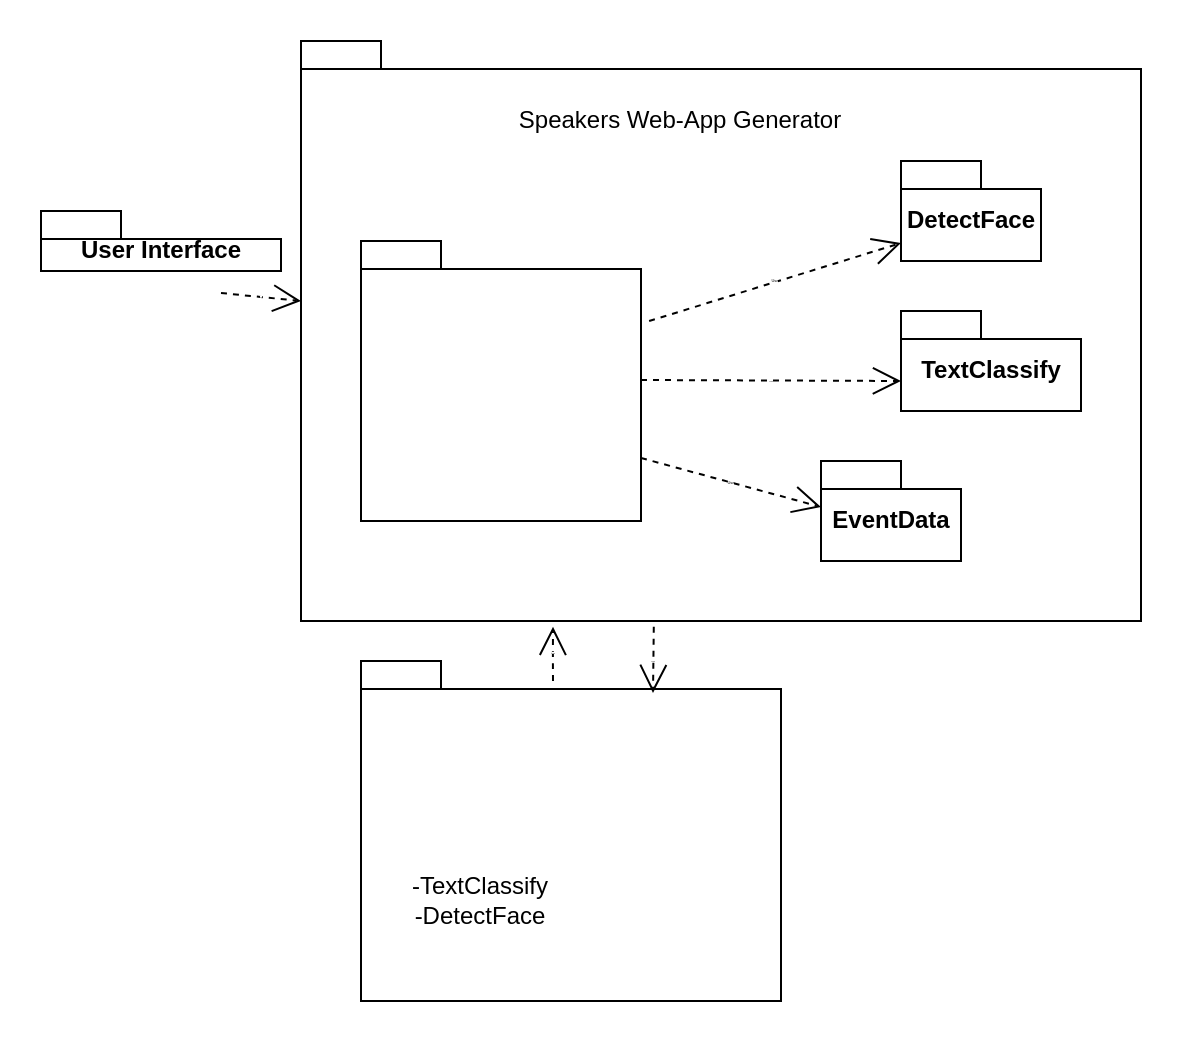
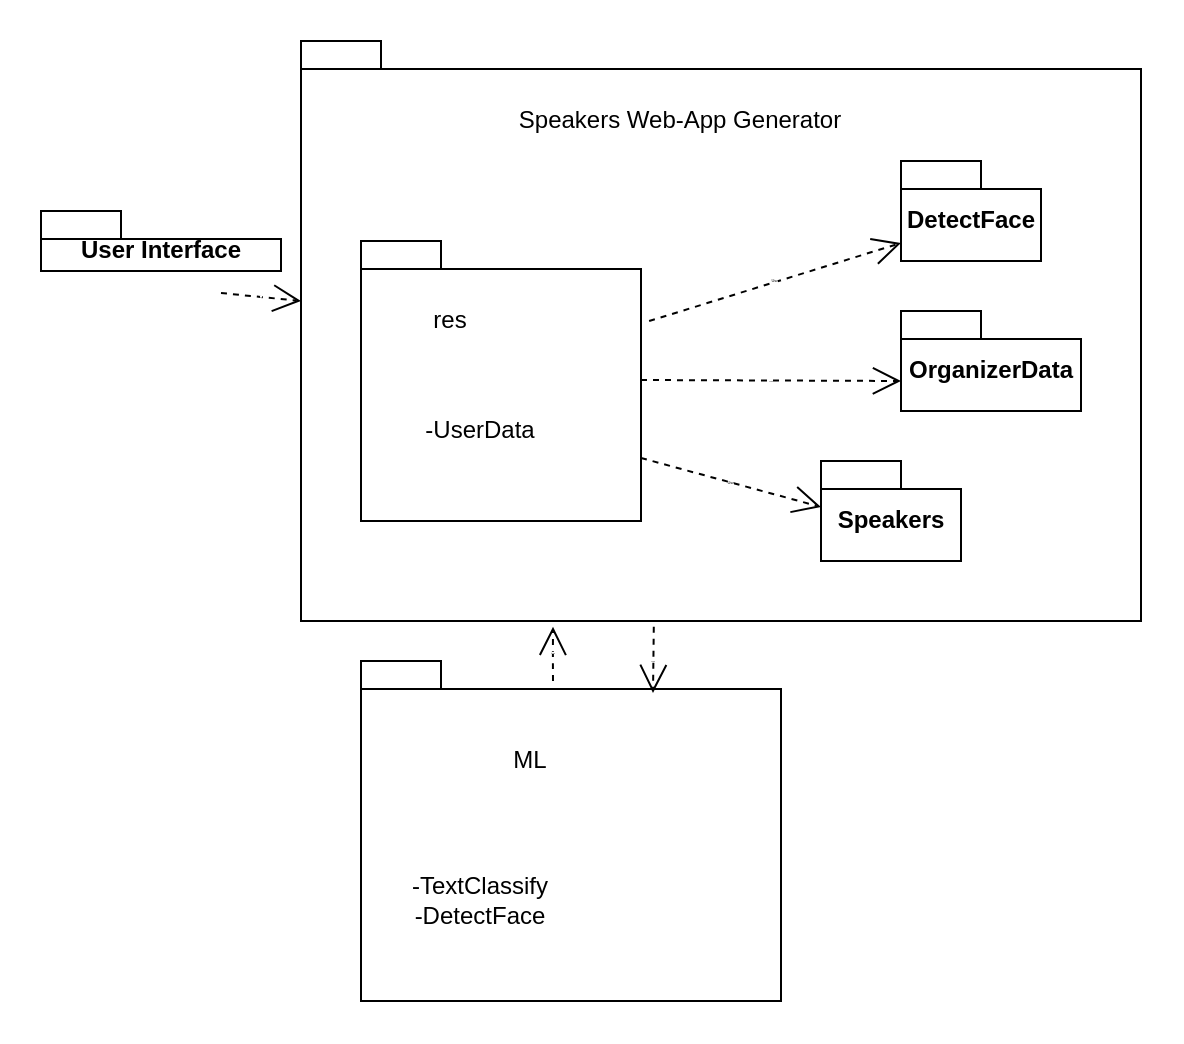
node "res": added
node "TextClassify": label "TextClassify" -> "OrganizerData"
node "-UserData": added
node "EventData": label "EventData" -> "Speakers"
node "ML": added
